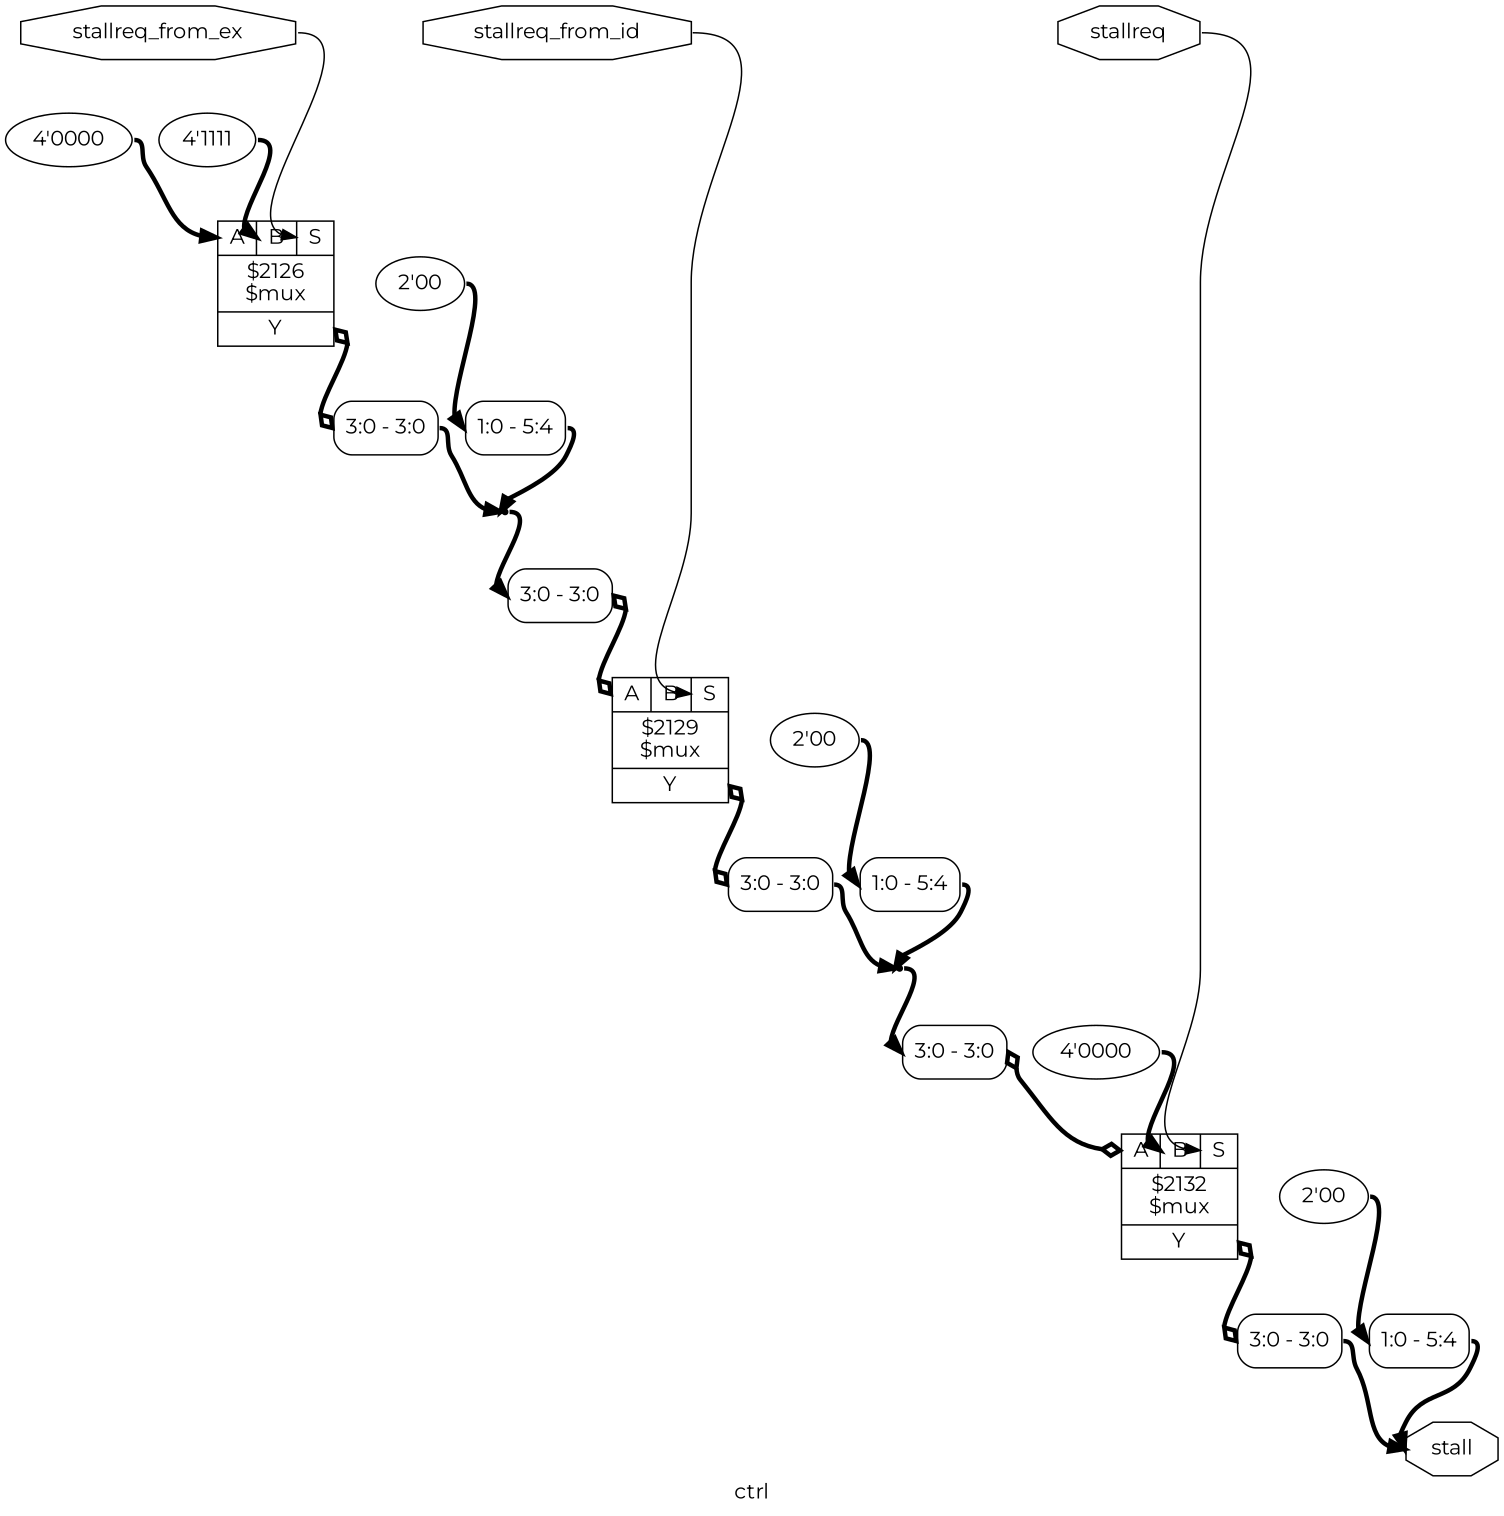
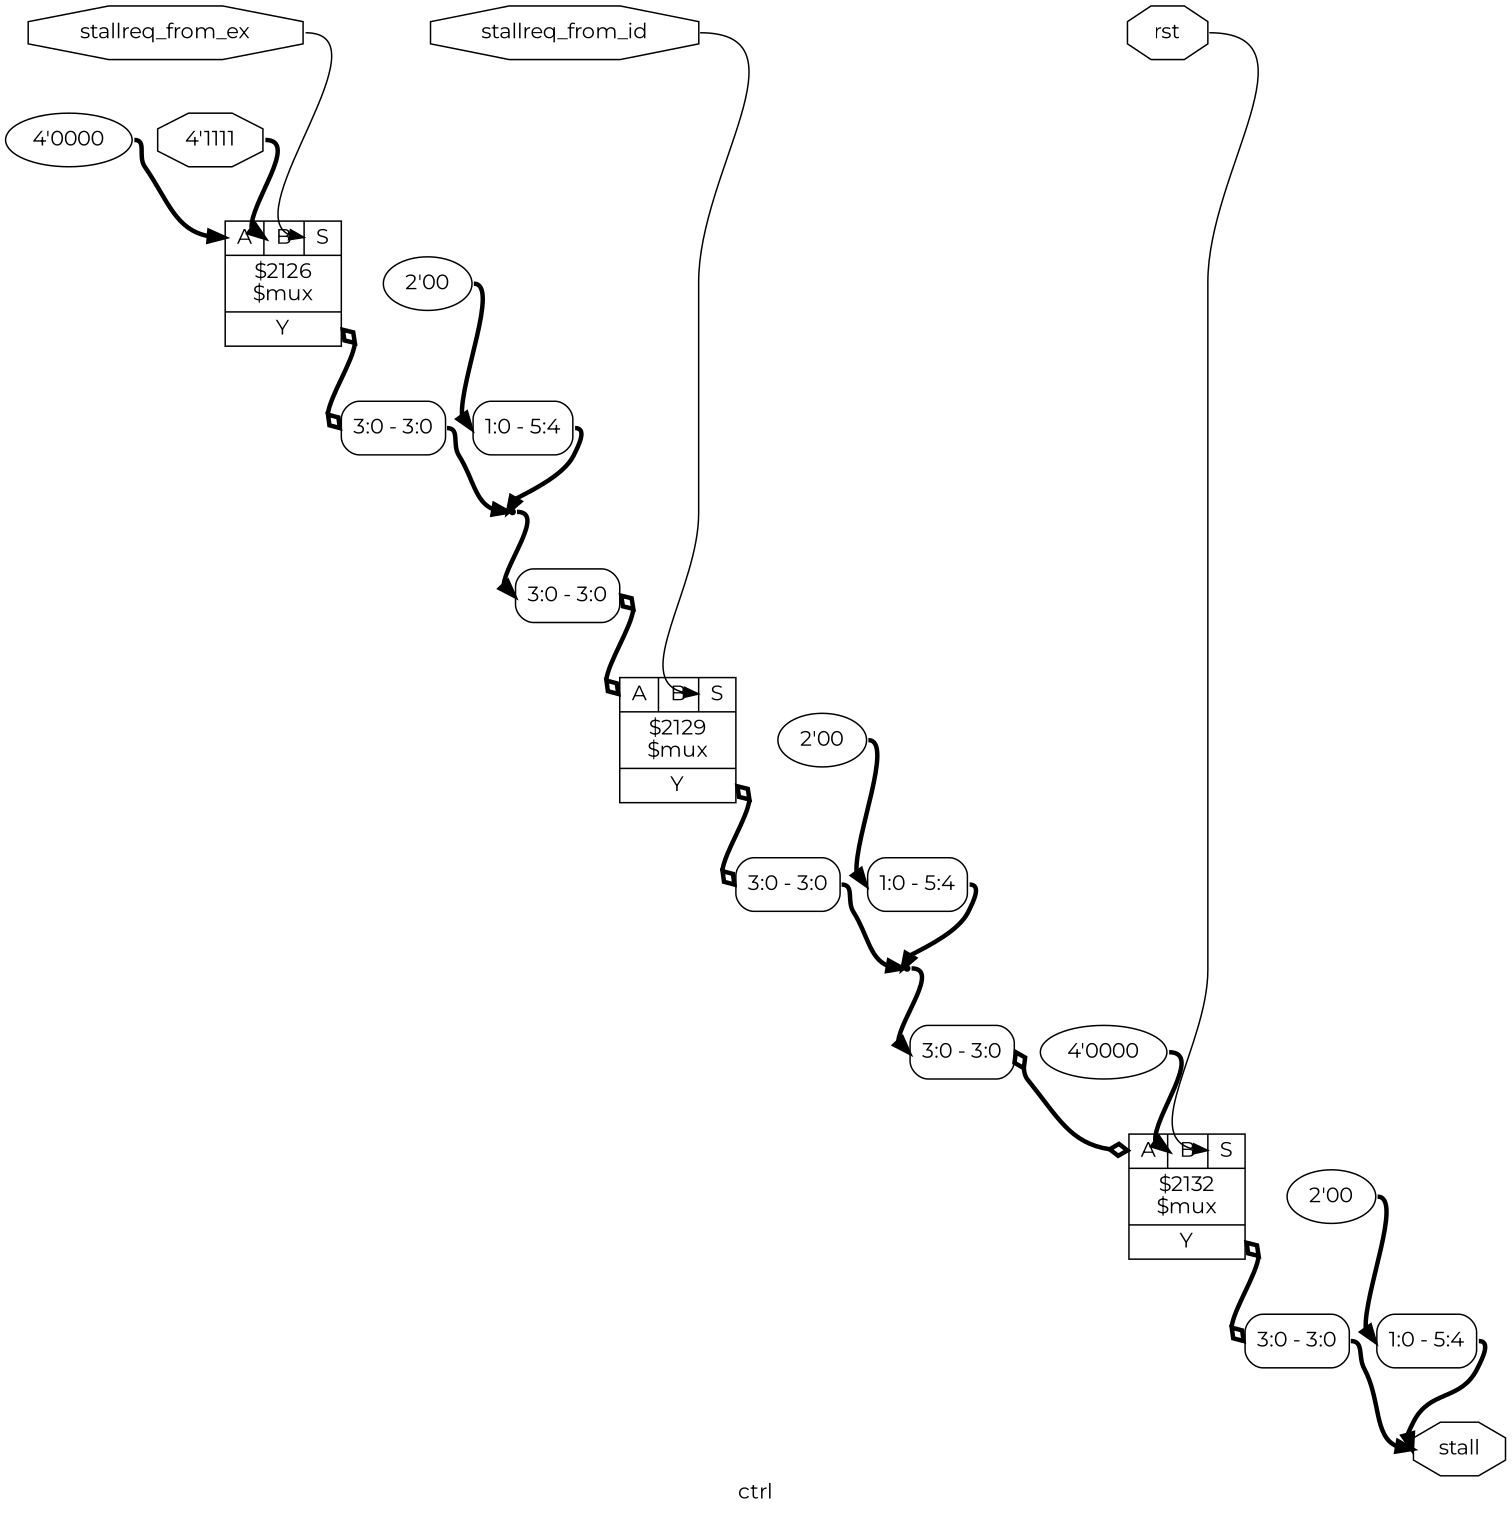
node "stallreq": label "stallreq" -> "rst"
node "4'1111": shape ellipse -> octagon
